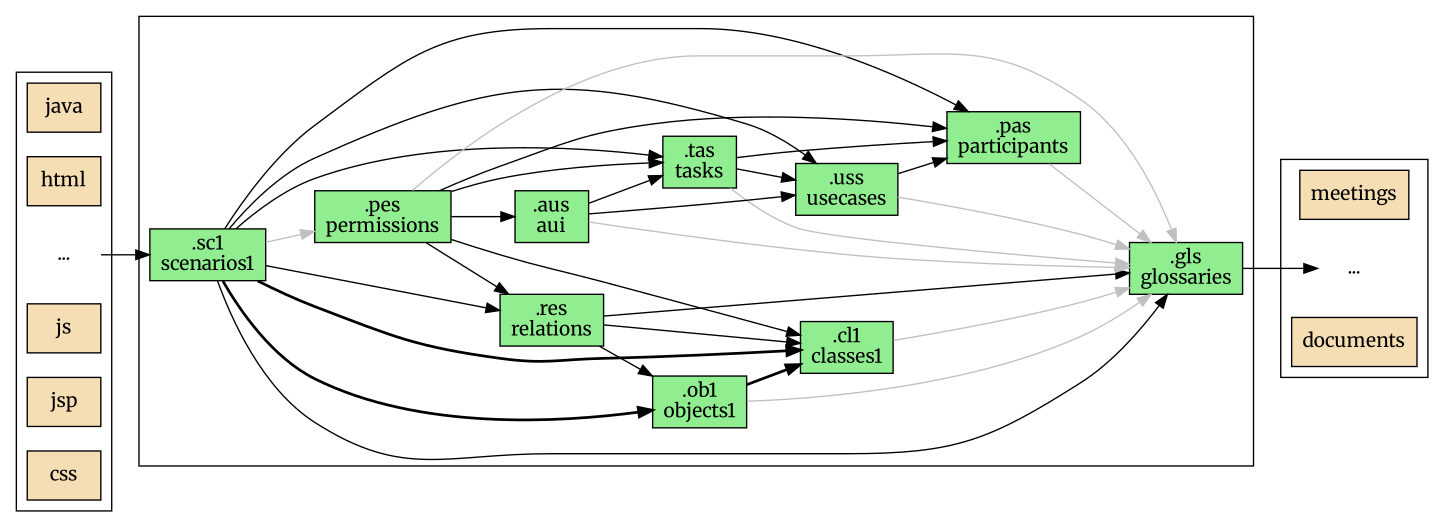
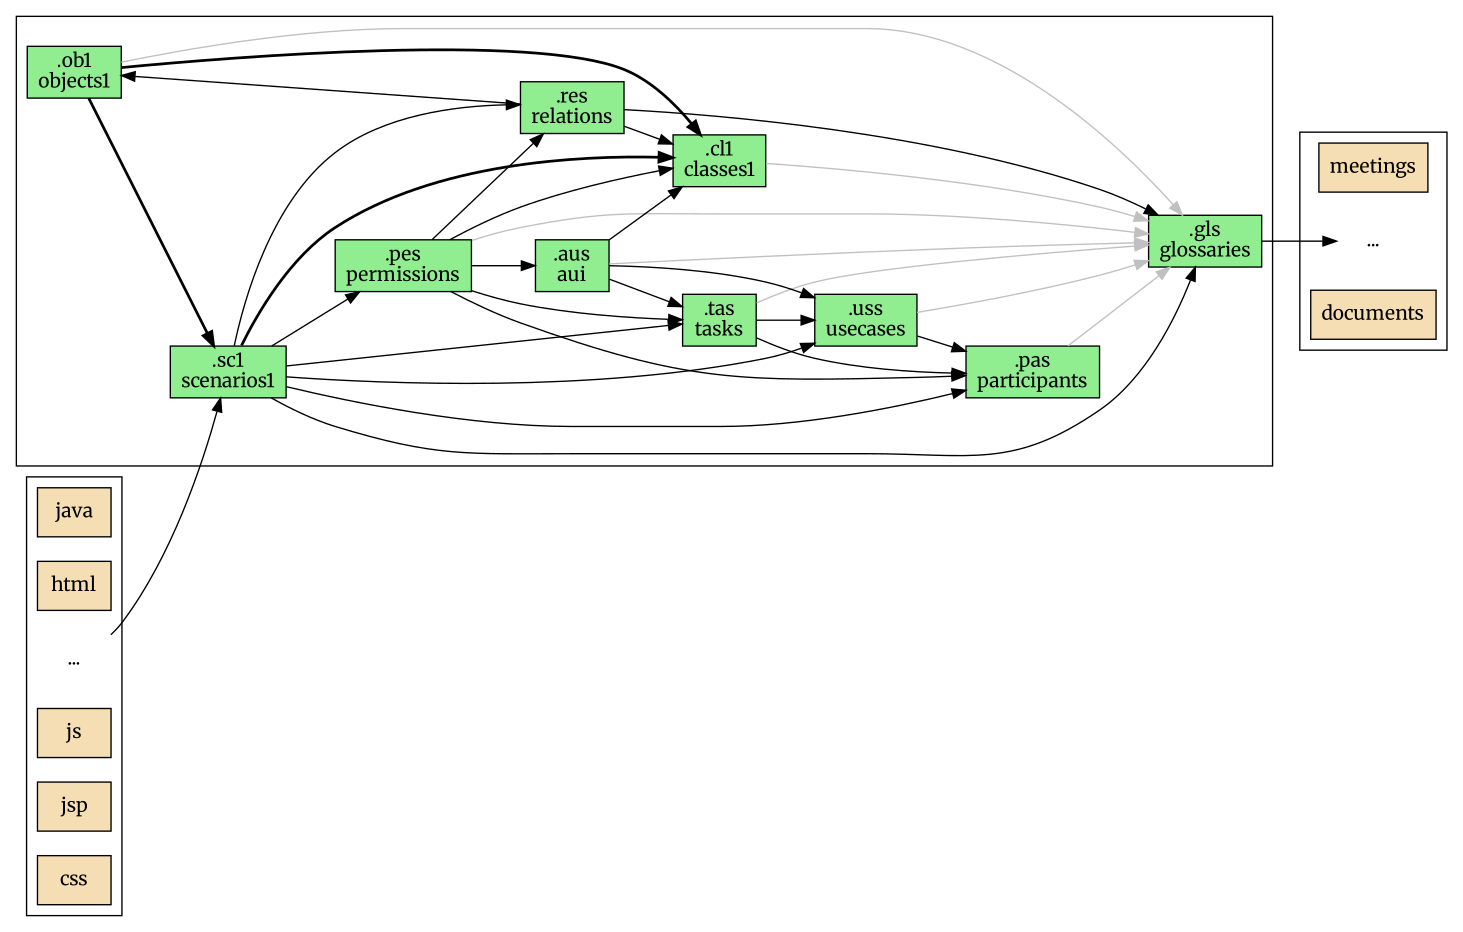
edge ".aus aui" -> ".cl1 classes1": added
edge ".sc1 scenarios1" -> ".pes permissions": color grey -> black
edge ".sc1 scenarios1" -> ".ob1 objects1": reversed
